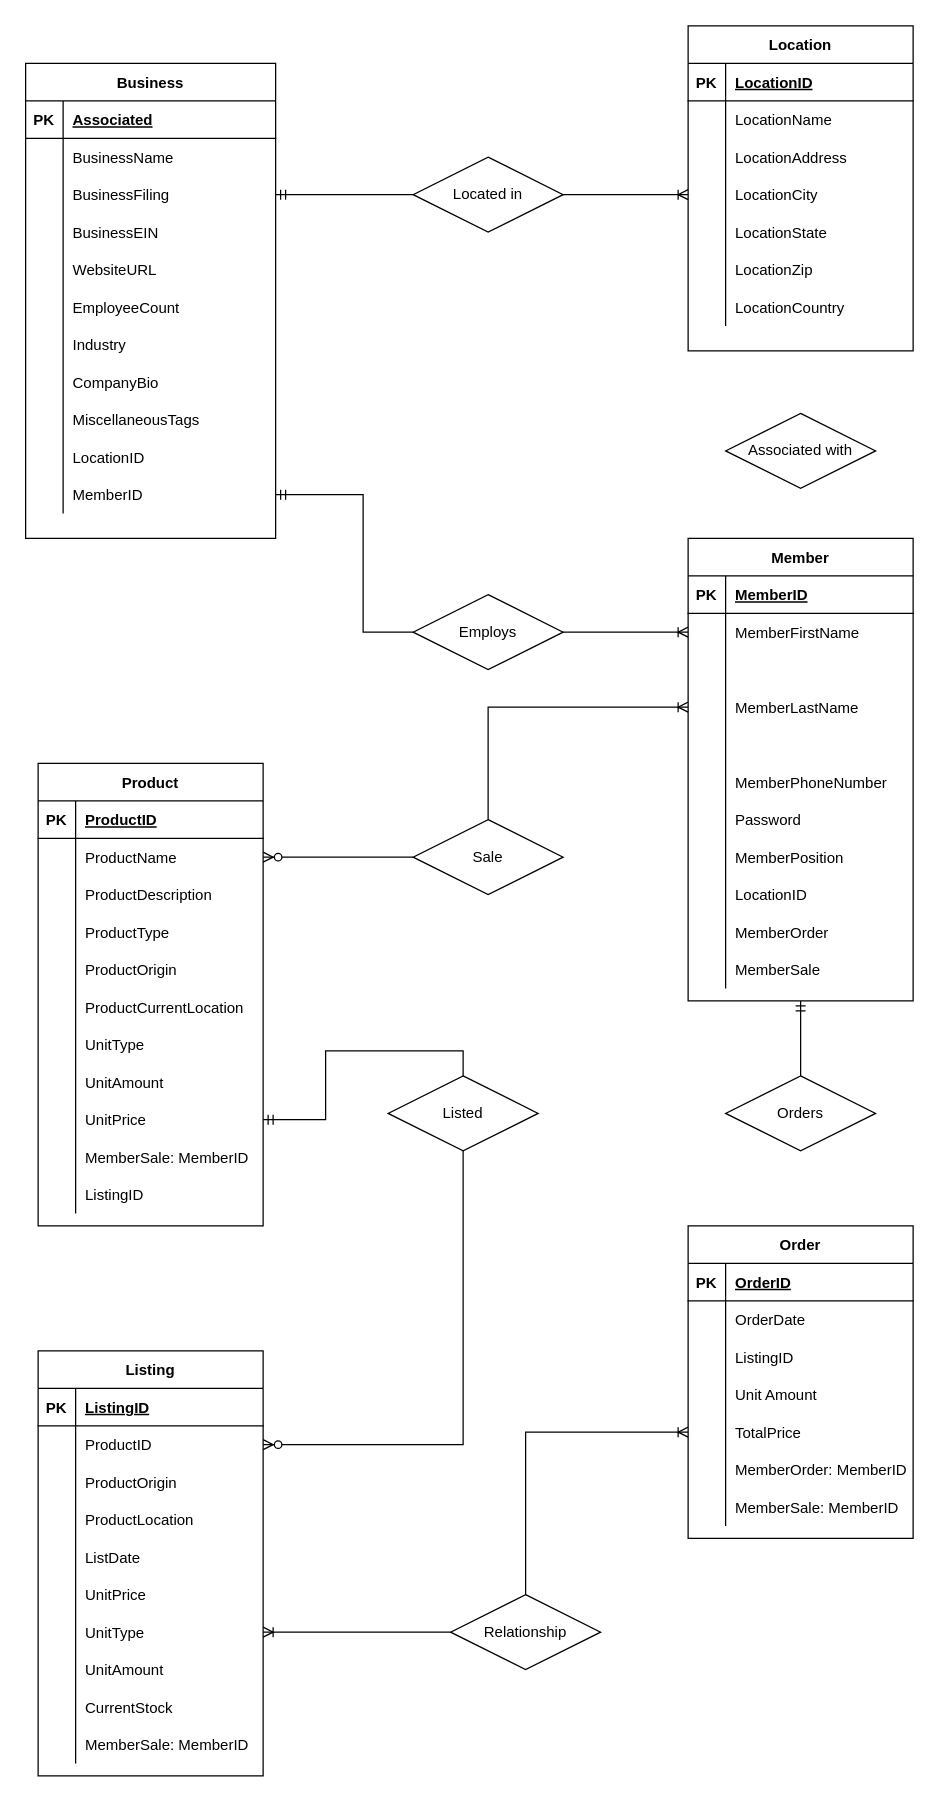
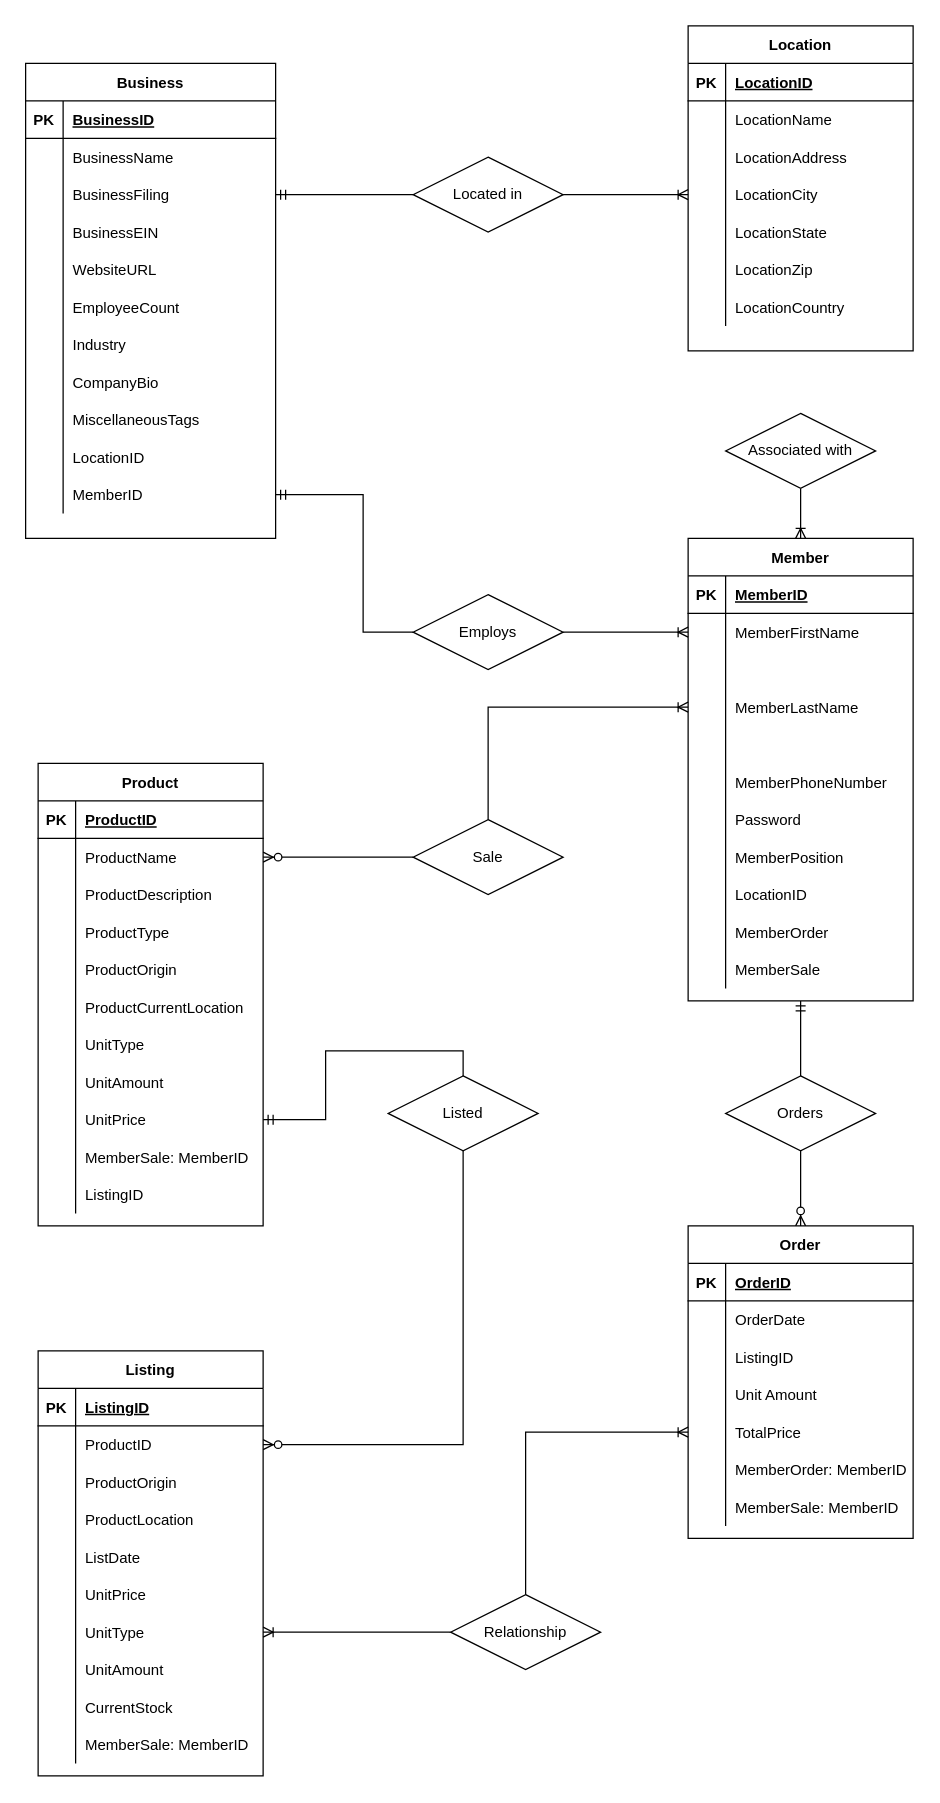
node "Associated": label "Associated" -> "BusinessID"
edge "Associated with" -> "Member": added
edge "Orders" -> "Order": added
